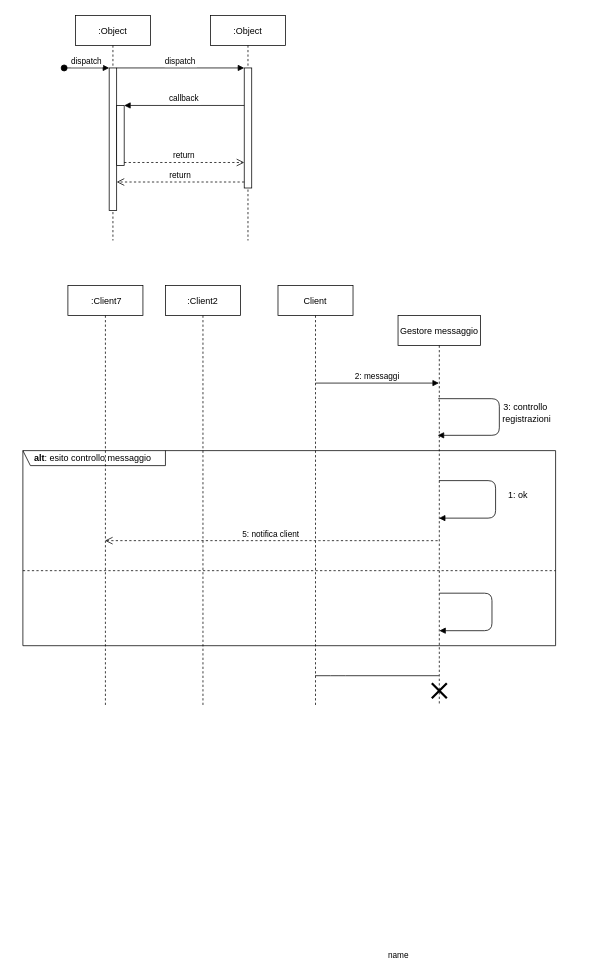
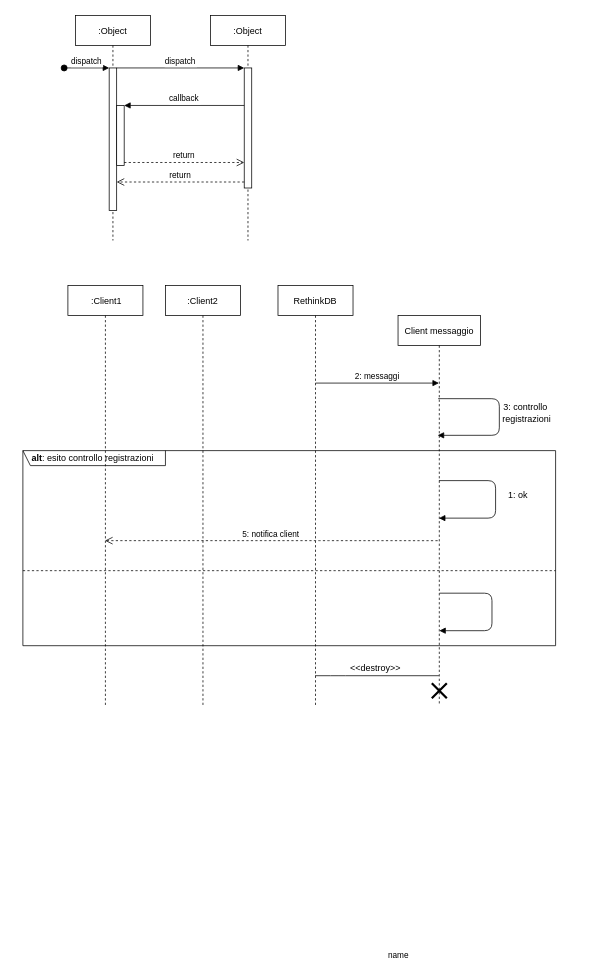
node ":Client7": label ":Client7" -> ":Client1"
node "Client": label "Client" -> "RethinkDB"
node "Gestore messaggio": label "Gestore messaggio" -> "Client messaggio"
node "alt: esito controllo messaggio": label "alt: esito controllo messaggio" -> "alt: esito controllo registrazioni"
node "<<destroy>>": added
